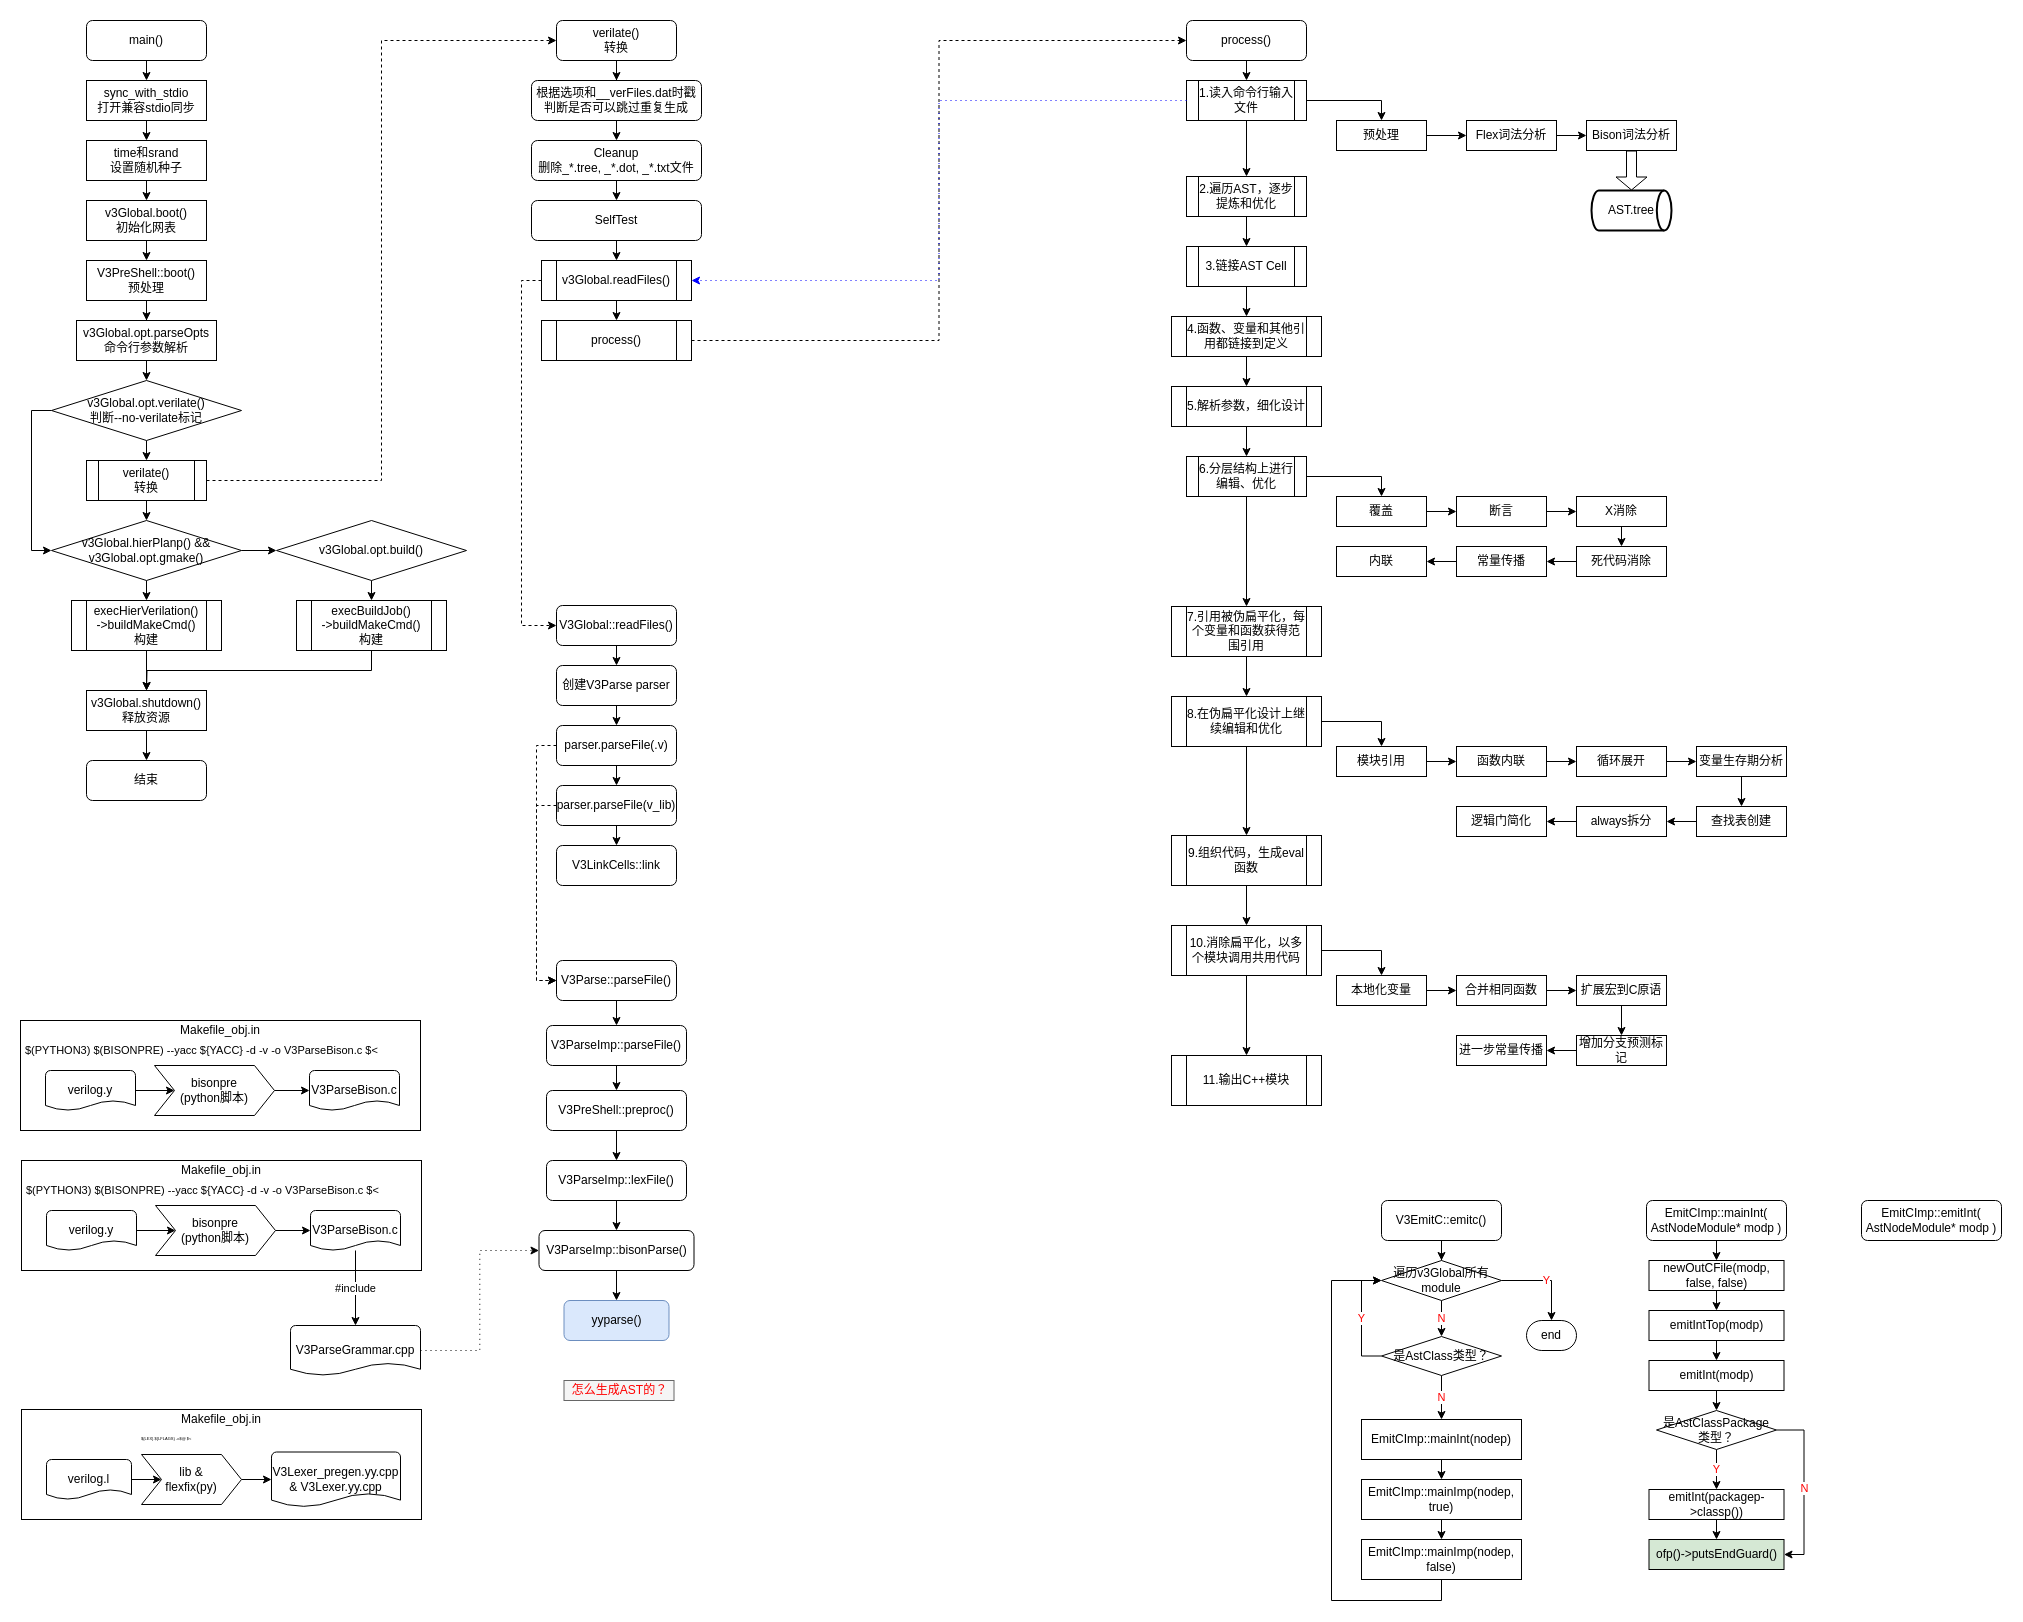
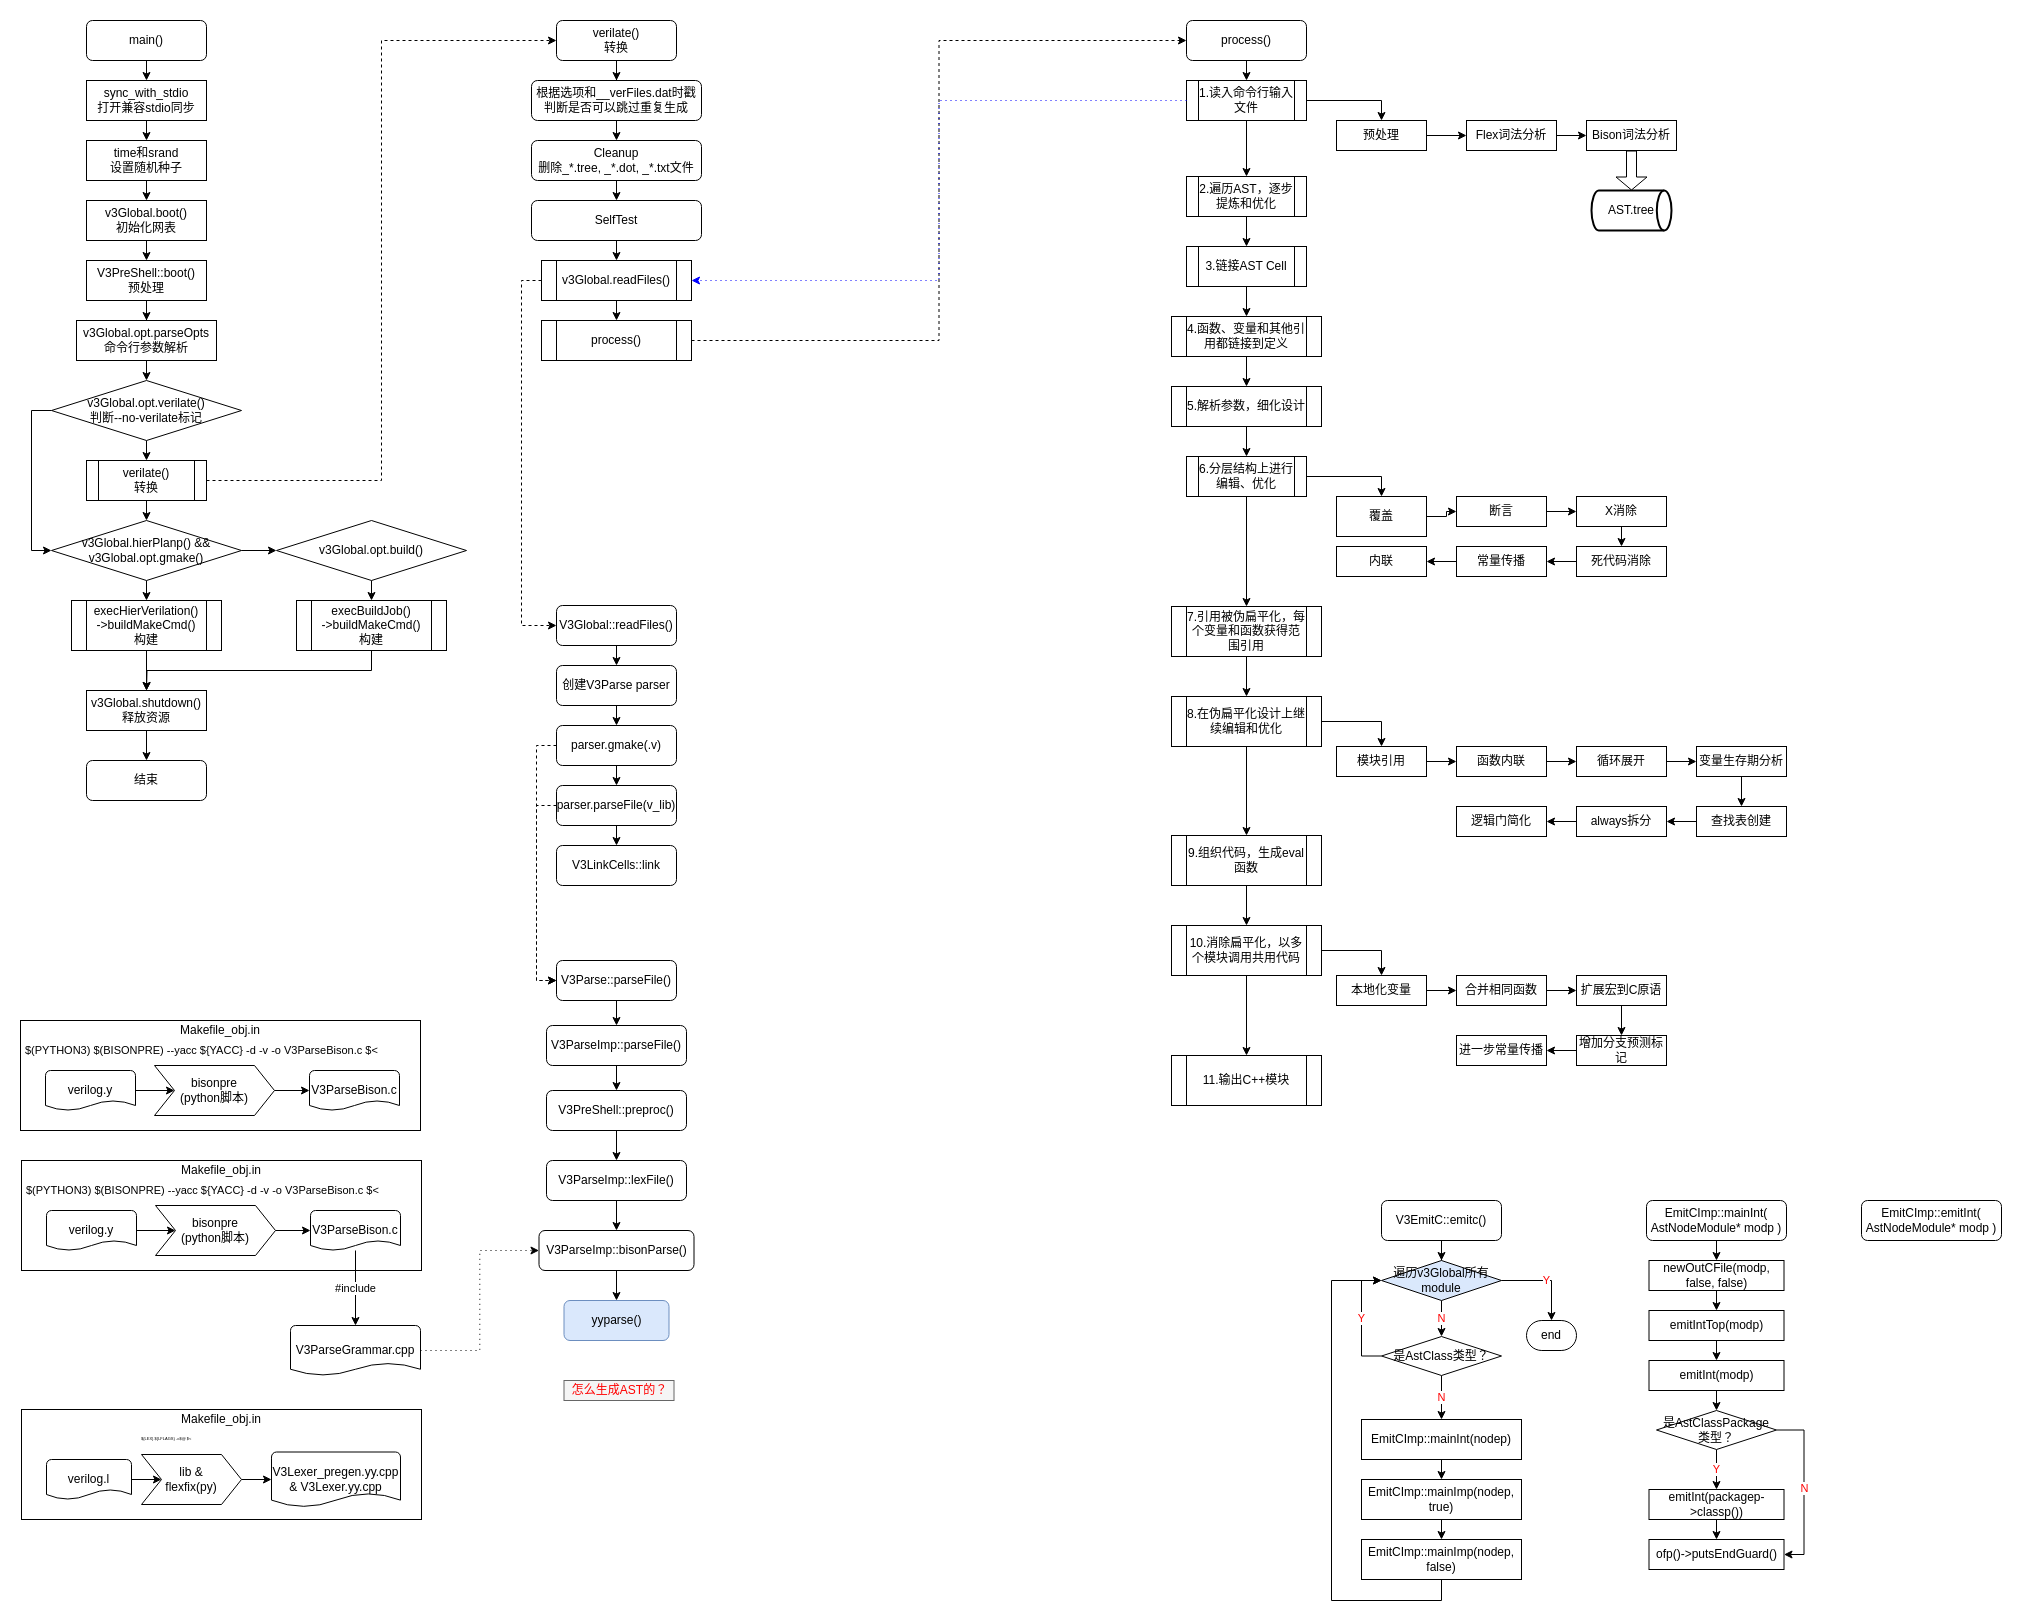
node "覆盖": size 90x30 -> 90x40
node "parser.parseFile(.v)": label "parser.parseFile(.v)" -> "parser.gmake(.v)"
node "遍历v3Global所有module": fillcolor #ffffff -> #dae8fc
node "ofp()->putsEndGuard()": fillcolor #d5e8d4 -> #ffffff
